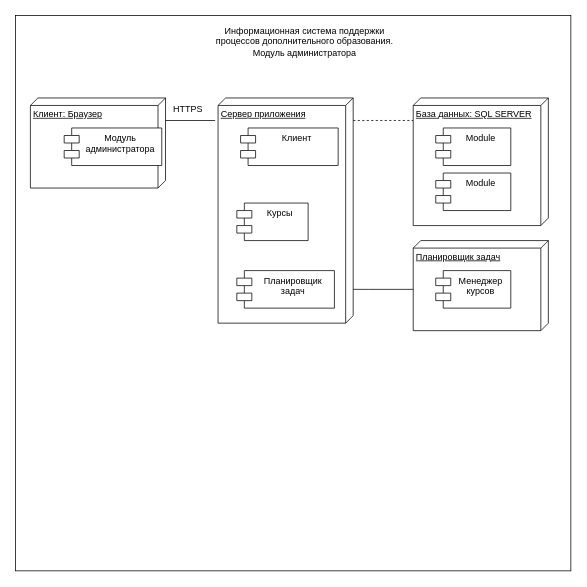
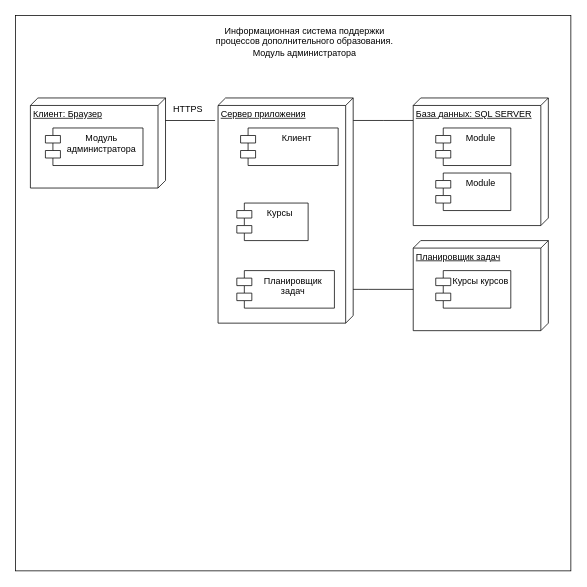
edge "База данных: SQL SERVER" -- "Сервер приложения": style dashed -> solid
node "Модуль администратора": moved (113, 147) -> (94, 147)
node "Менеджер курсов": label "Менеджер курсов" -> "Курсы курсов"
